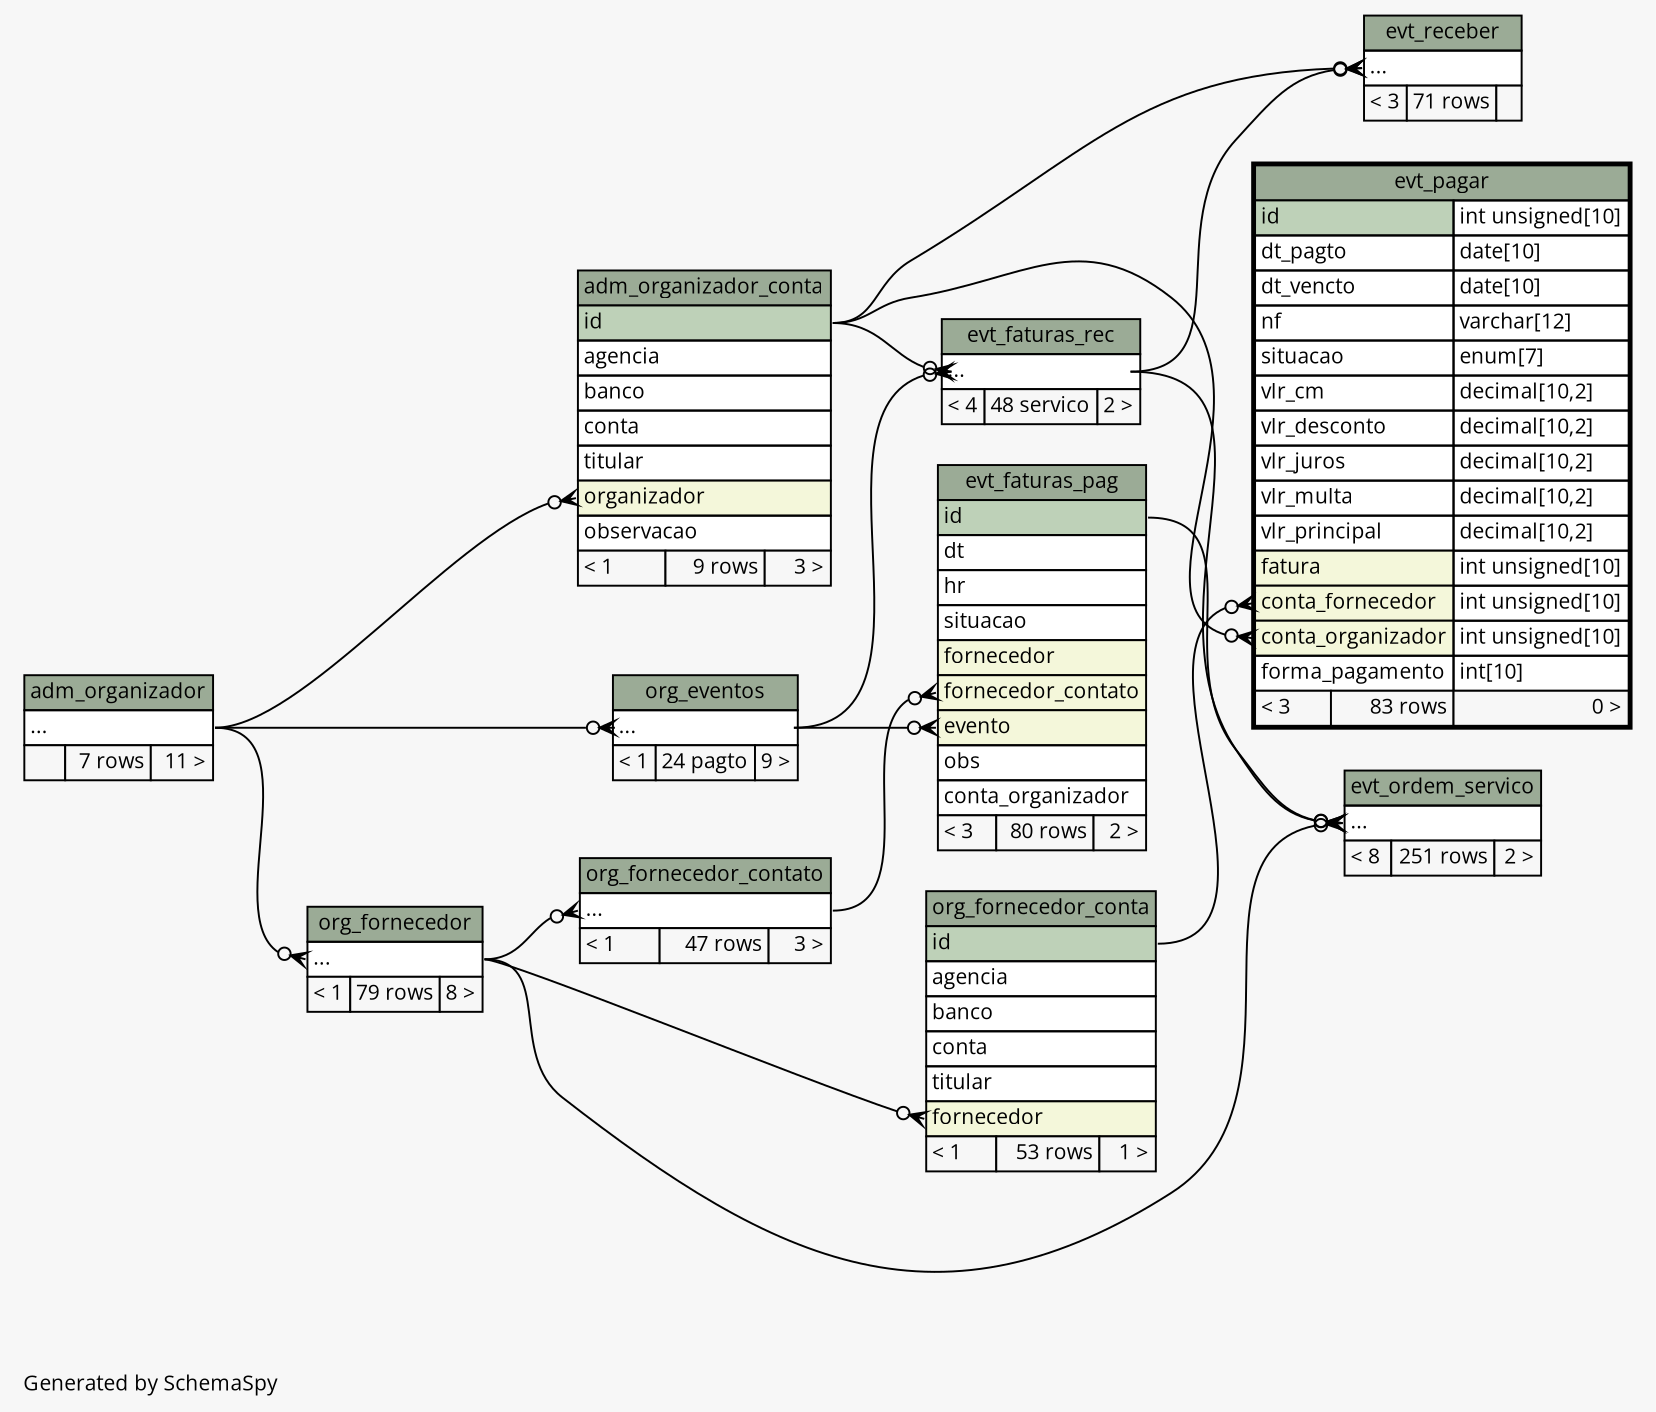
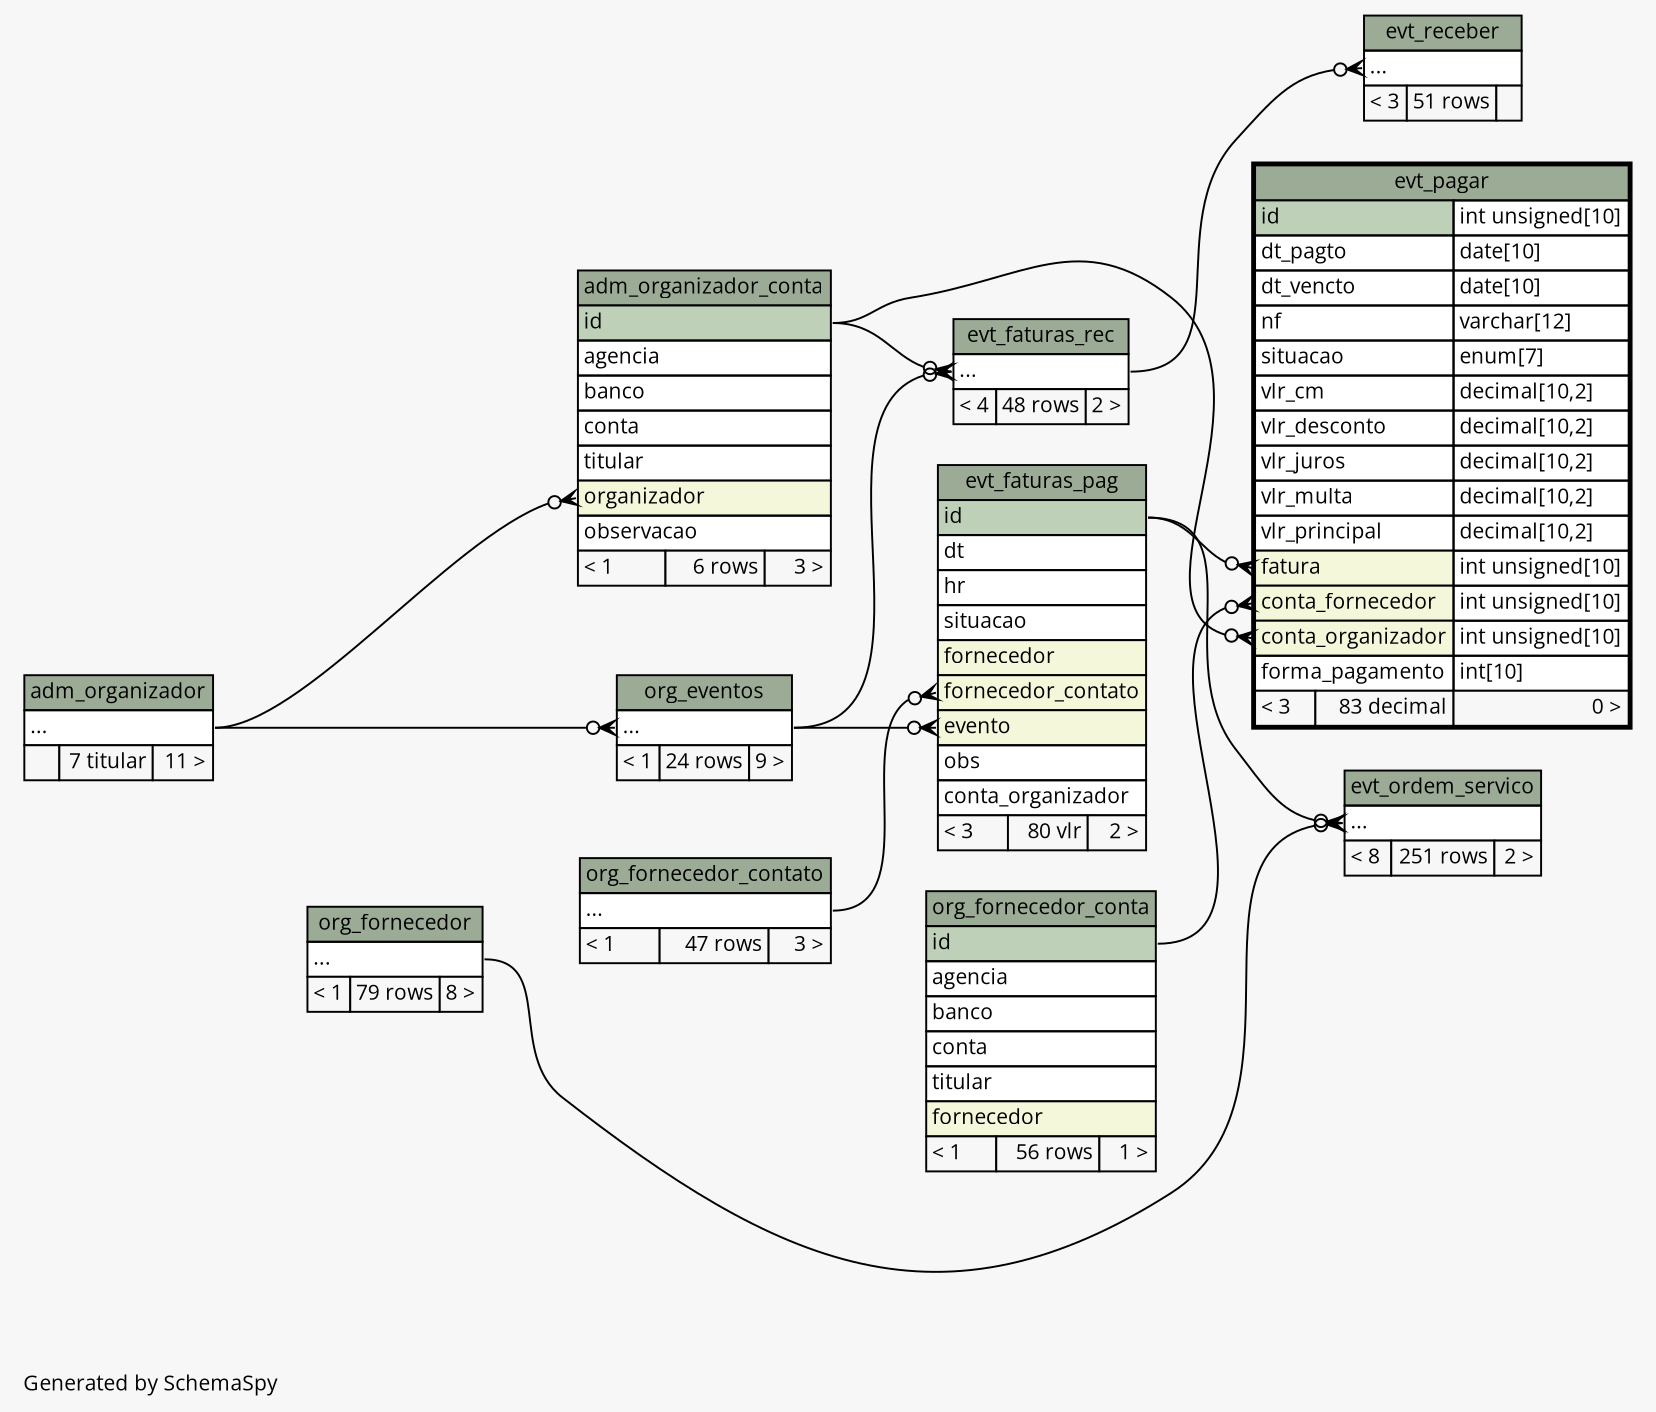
node "evt_receber": text "71 rows" -> "51 rows"
edge "adm_organizador_conta" -> "evt_receber": removed
node "evt_faturas_rec": text "48 servico" -> "48 rows"
edge "evt_faturas_rec" -> "evt_ordem_servico": removed
edge "evt_faturas_pag" -> "evt_pagar": added
node "adm_organizador_conta": text "9 rows" -> "6 rows"
node "evt_pagar": text "83 rows" -> "83 decimal"
node "adm_organizador": text "7 rows" -> "7 titular"
node "org_eventos": text "24 pagto" -> "24 rows"
edge "adm_organizador" -> "org_fornecedor": removed
node "evt_faturas_pag": text "80 rows" -> "80 vlr"
edge "org_fornecedor" -> "org_fornecedor_contato": removed
edge "org_fornecedor" -> "org_fornecedor_conta": removed
node "org_fornecedor_conta": text "53 rows" -> "56 rows"
